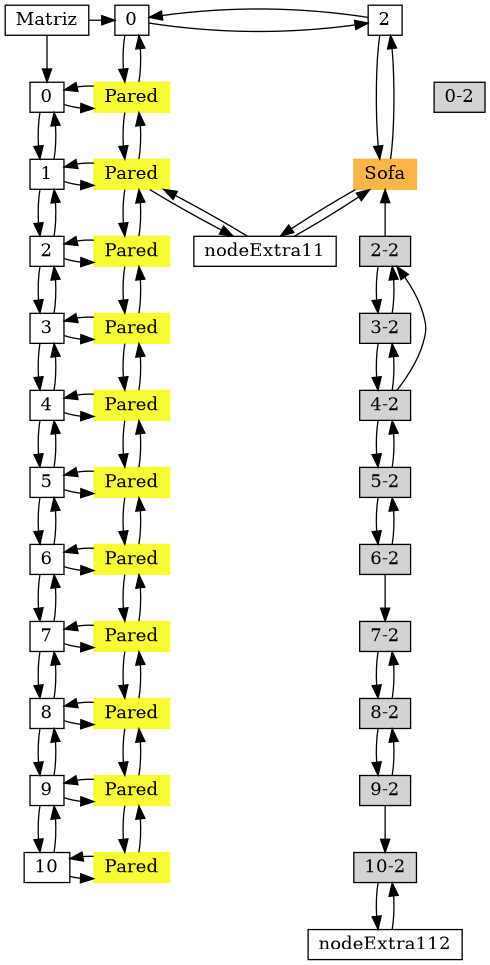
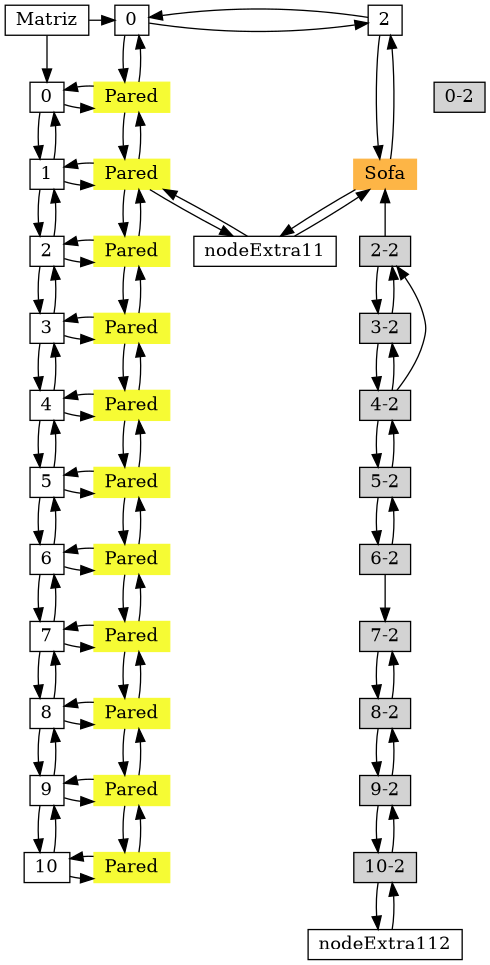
edge "10-2" -> "9-2": added
